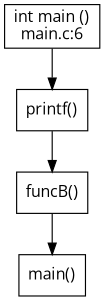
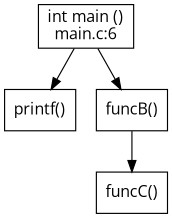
edge "printf()" -> "funcB()": now "int main () main.c:6" -> "funcB()"
node "main()": label "main()" -> "funcC()"
